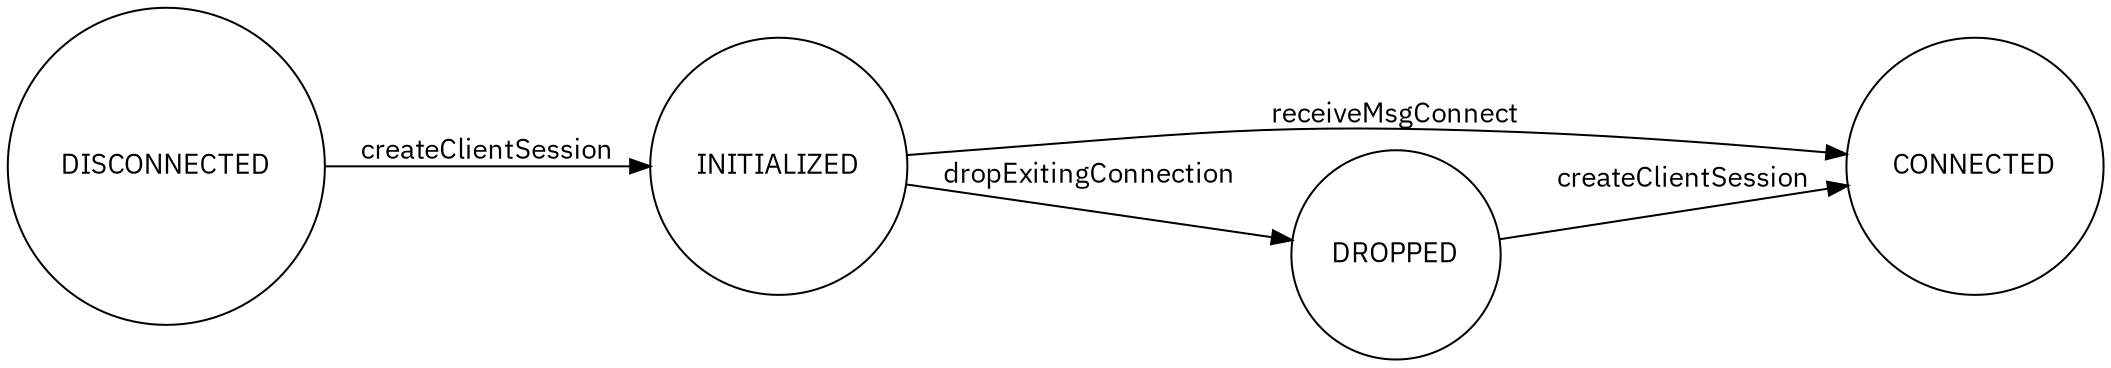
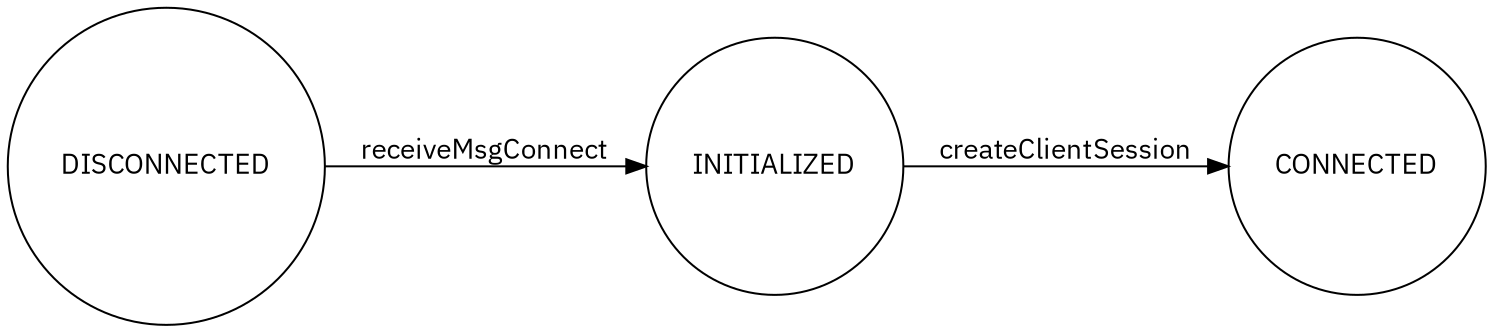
edge "INITIALIZED" -> "CONNECTED": label "receiveMsgConnect" -> "createClientSession"
edge "DISCONNECTED" -> "INITIALIZED": label "createClientSession" -> "receiveMsgConnect"
node "DROPPED": removed
